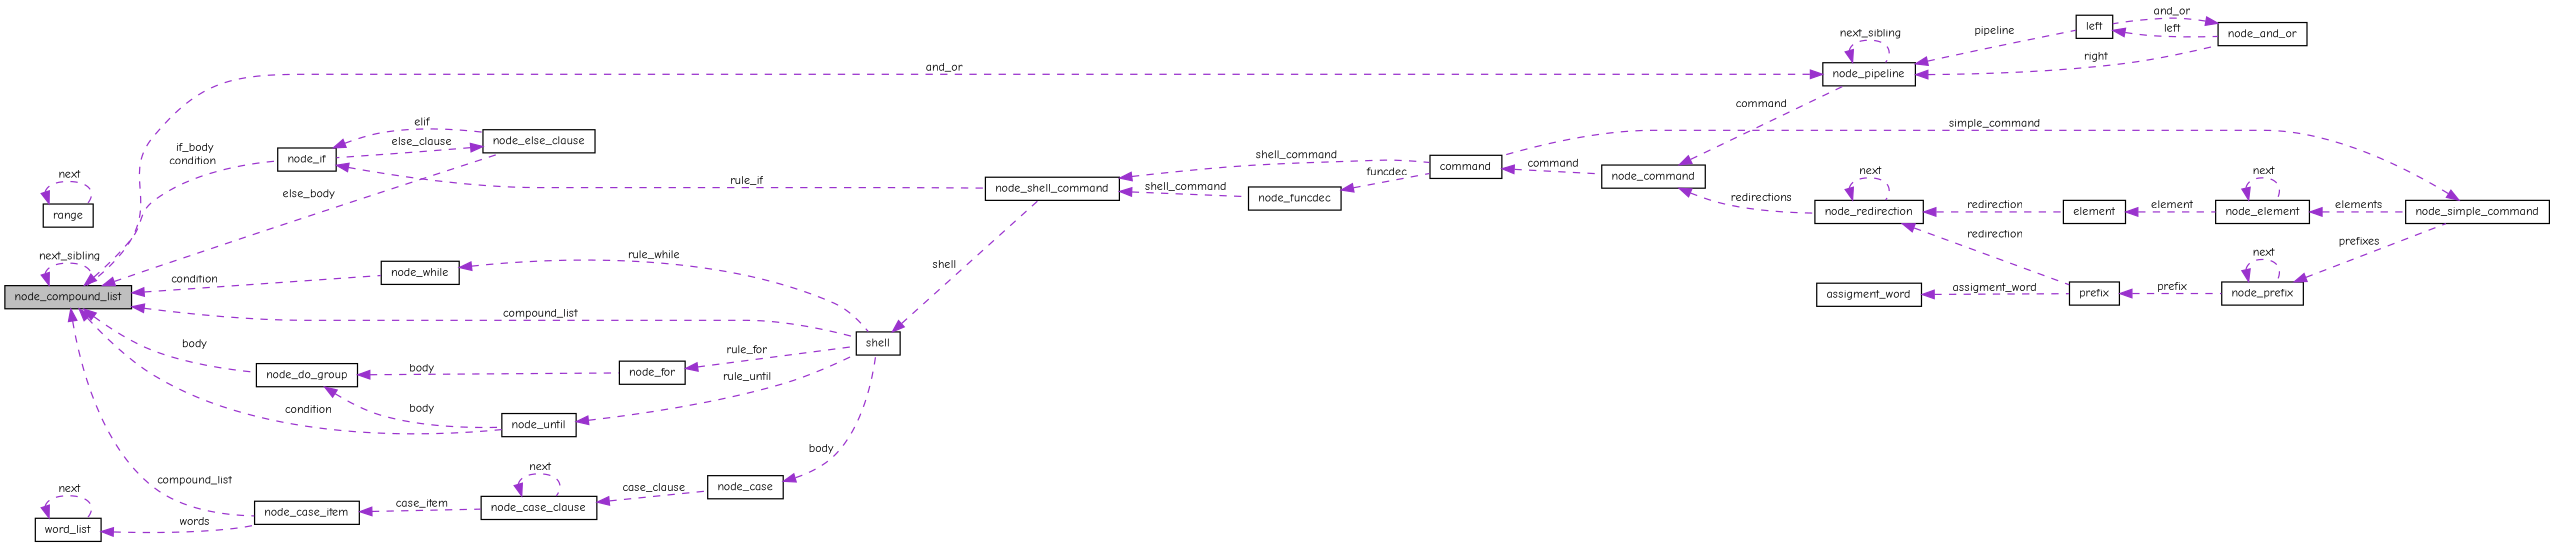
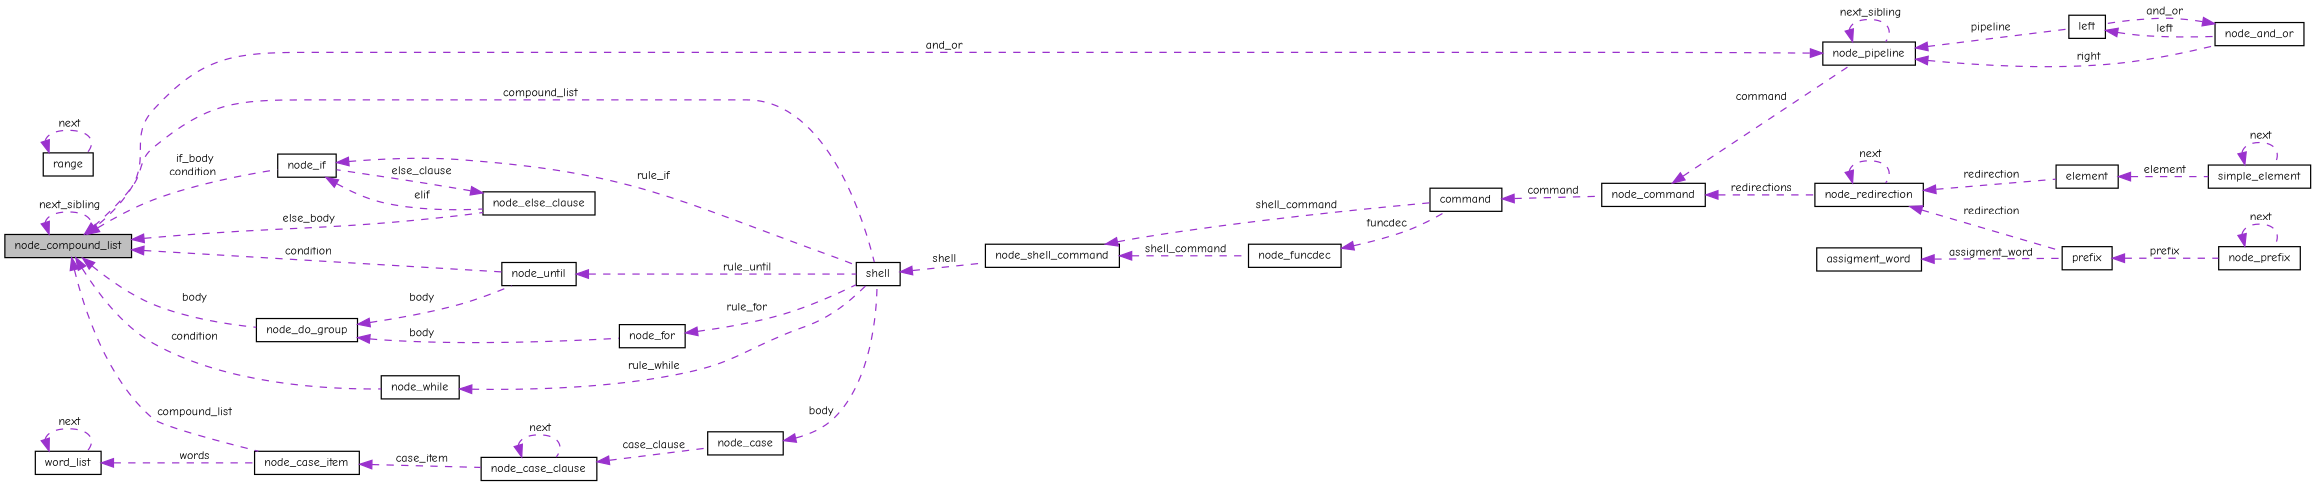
edge "node_shell_command" -> "node_if": now "shell" -> "node_if"
node "node_element": label "node_element" -> "simple_element"
node "node_simple_command": removed
